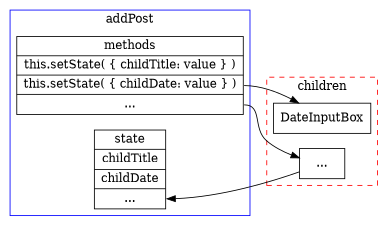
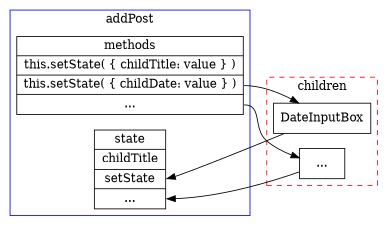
edge "DateInputBox" -> "state": added
node "state": text "childDate" -> "setState"
